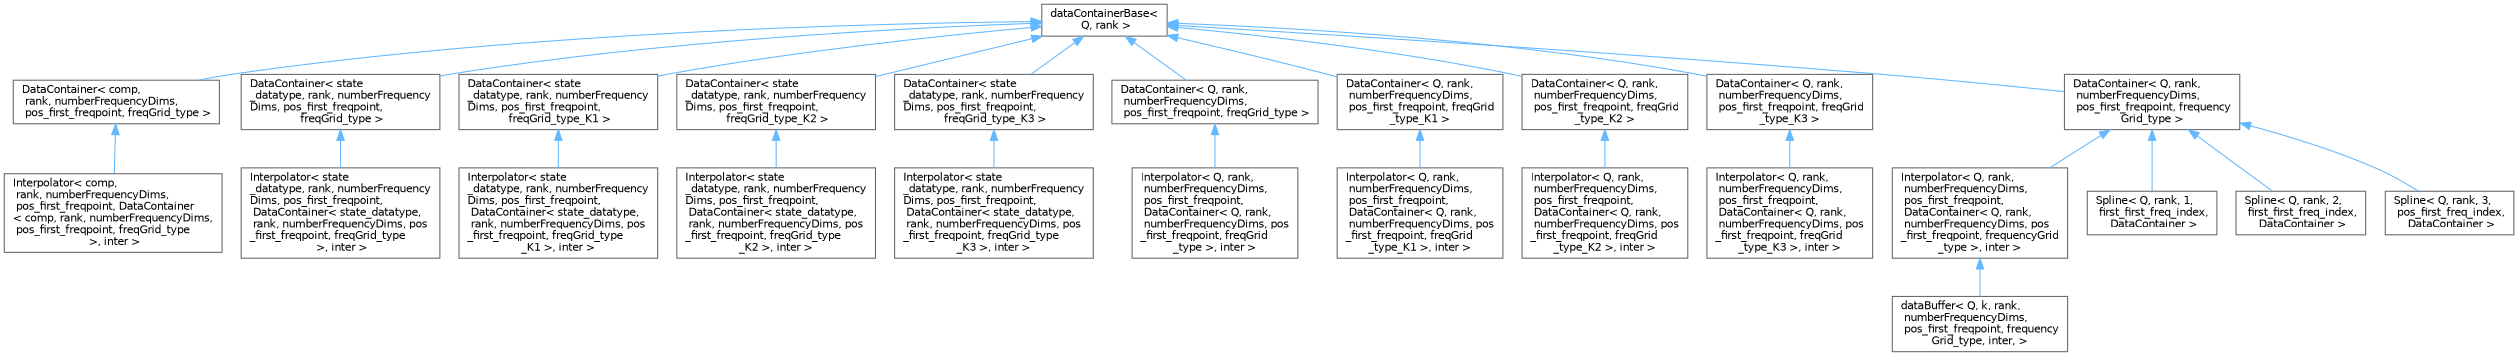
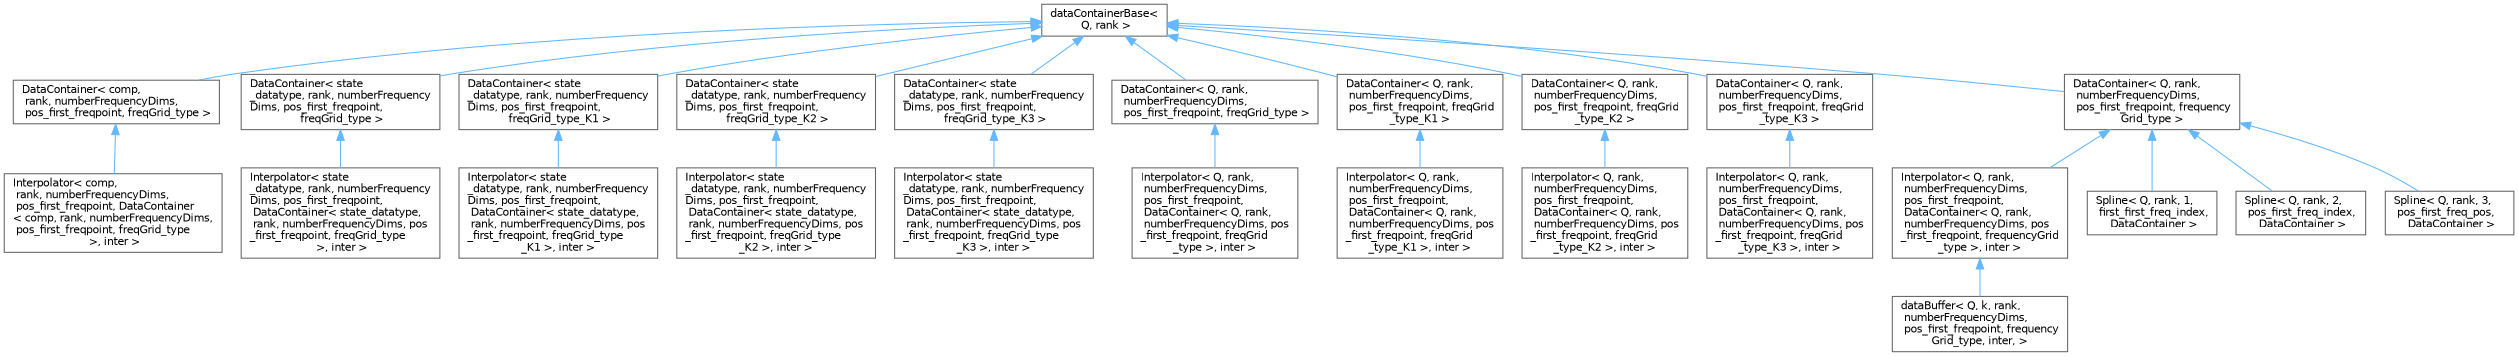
node "Spline< Q, rank, 2, first_first_freq_index, DataContainer >": label "Spline< Q, rank, 2, first_first_freq_index, DataContainer >" -> "Spline< Q, rank, 2, pos_first_freq_index, DataContainer >"
node "Spline< Q, rank, 3, pos_first_freq_index, DataContainer >": label "Spline< Q, rank, 3, pos_first_freq_index, DataContainer >" -> "Spline< Q, rank, 3, pos_first_freq_pos, DataContainer >"
